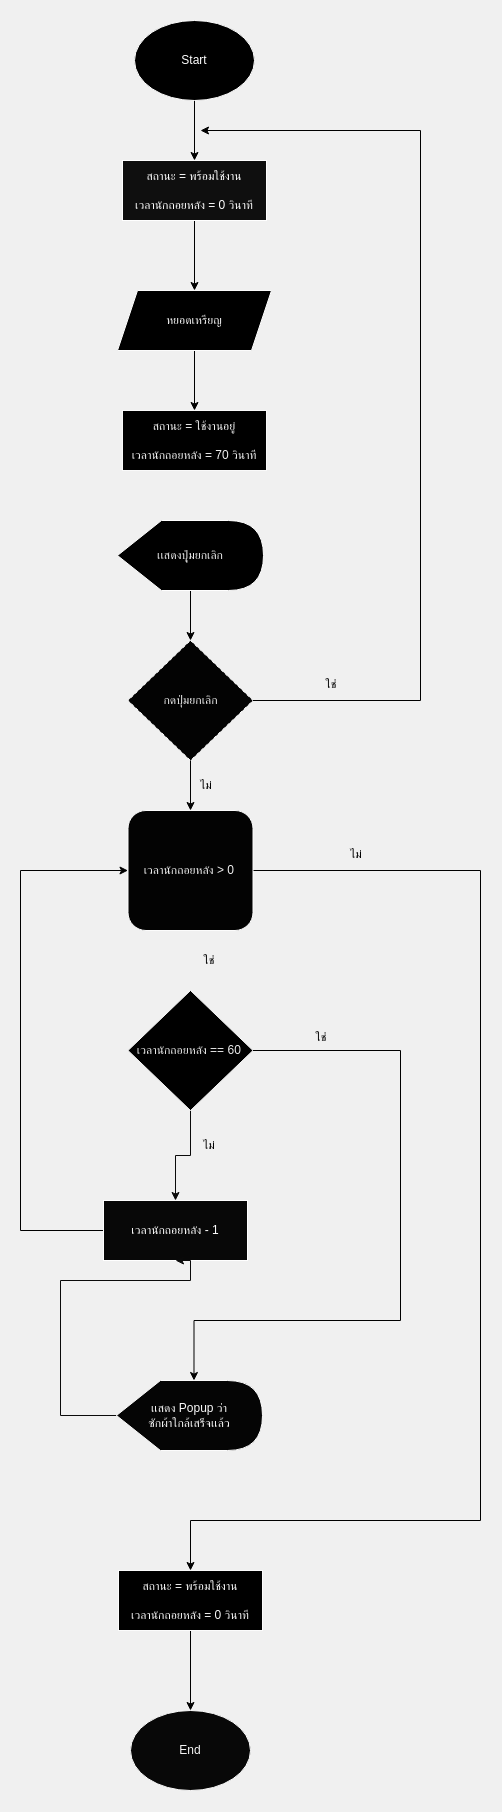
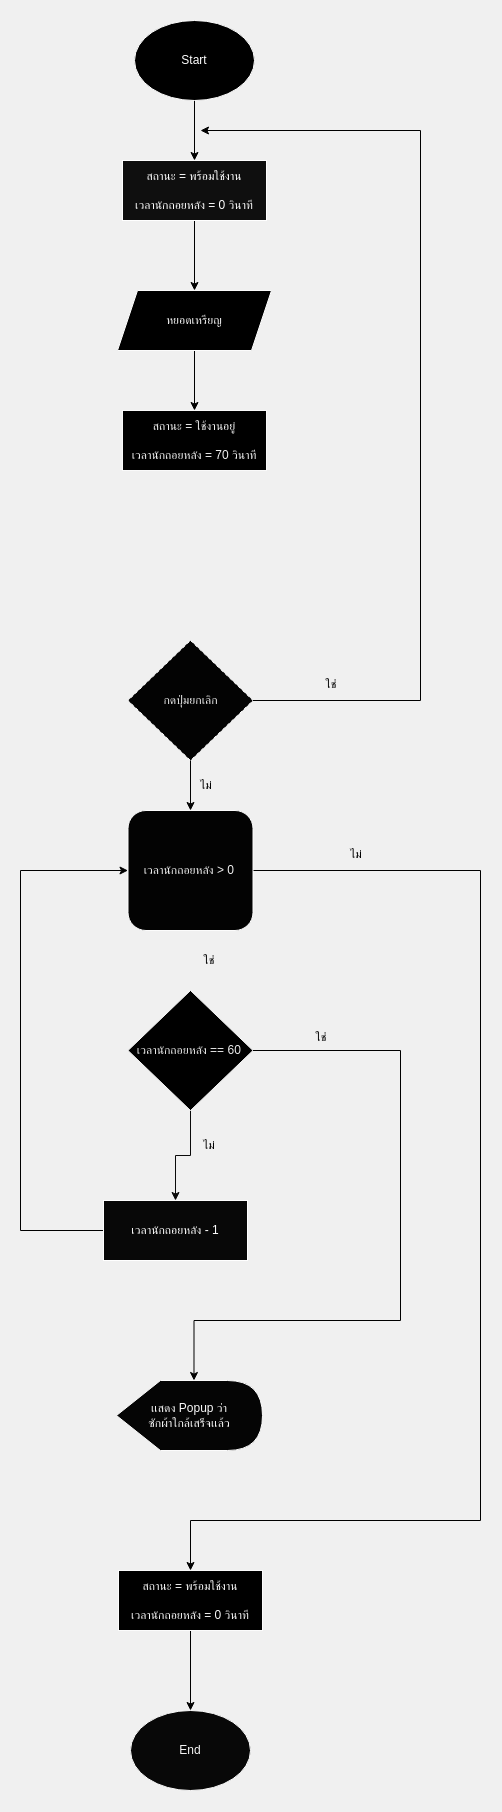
node "เเสดงปุุ่มยกเลิก": removed
edge "เเสดงปุุ่มยกเลิก" -> "กดปุ่มยกเลิก": removed
edge "เเสดง Popup ว่า ซักผ้าใกล้เสร็จเเล้ว" -> "เวลานักถอยหลัง - 1": removed
